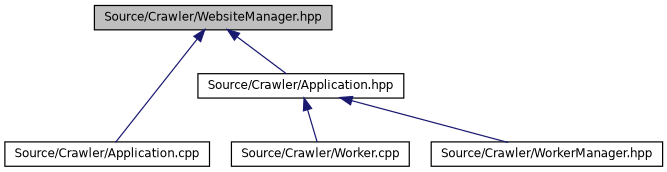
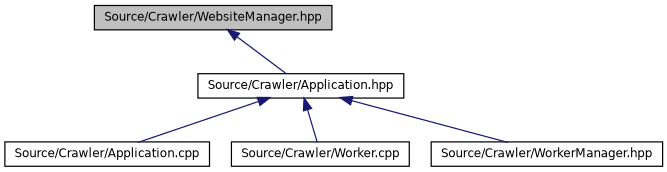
edge "Source/Crawler/Application.cpp" -> "Source/Crawler/WebsiteManager.hpp": now "Source/Crawler/Application.cpp" -> "Source/Crawler/Application.hpp"
